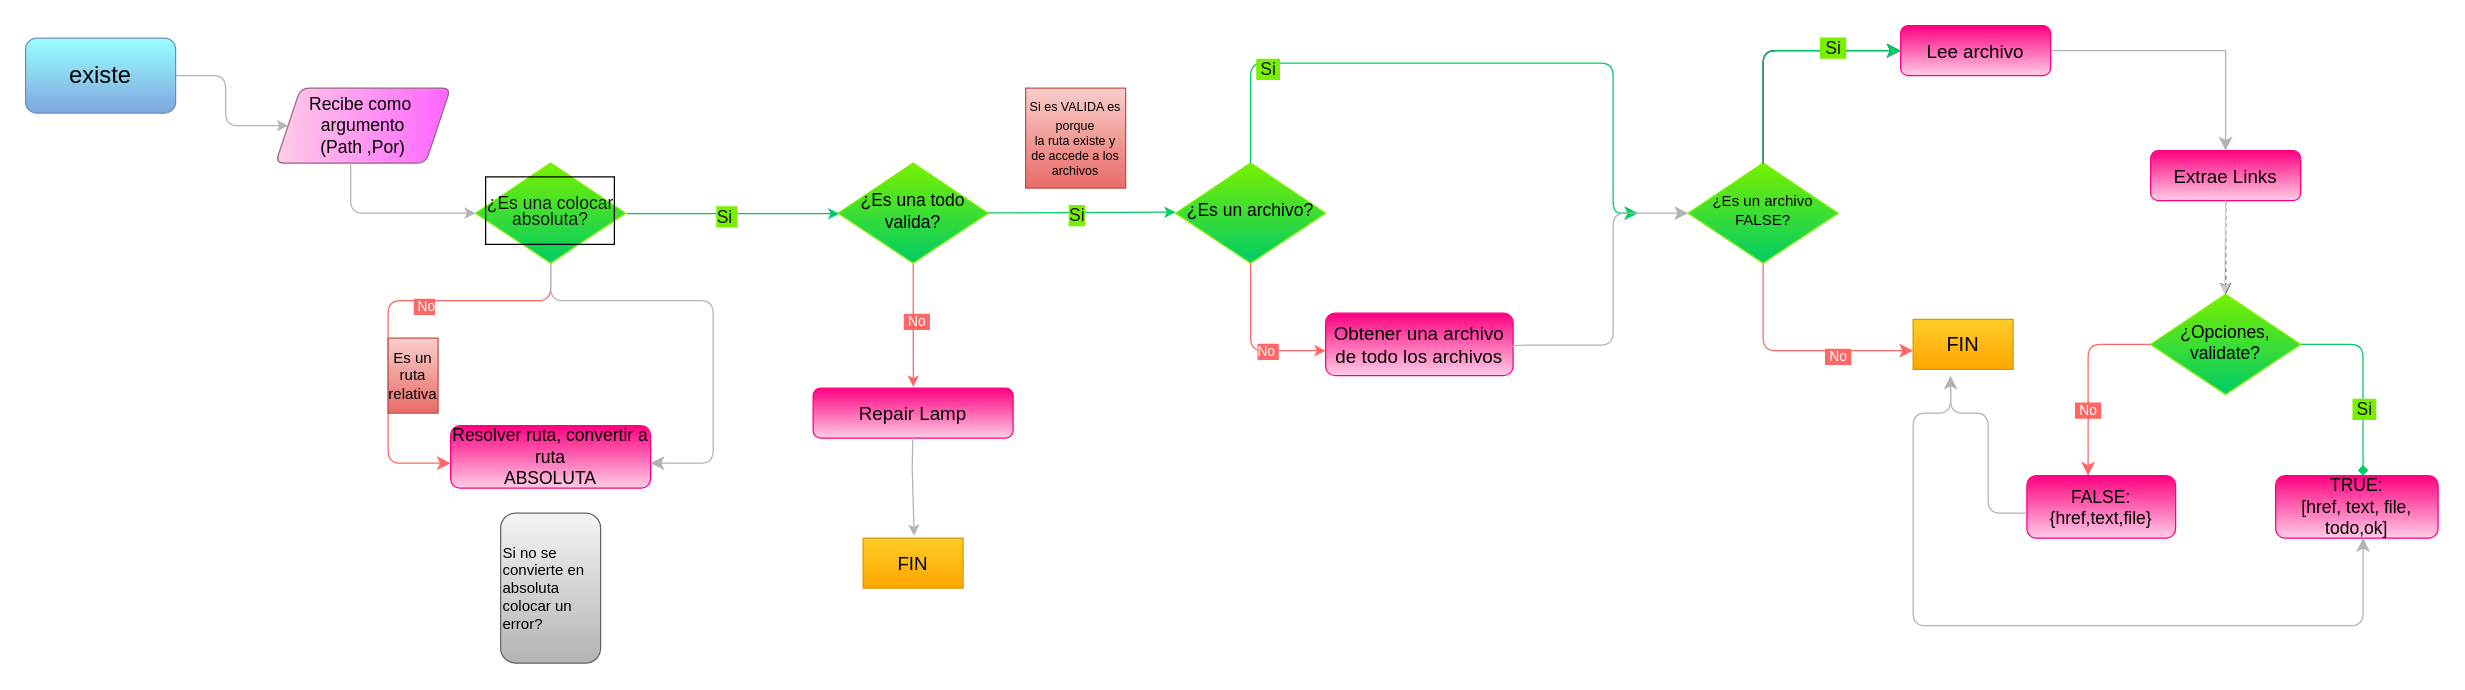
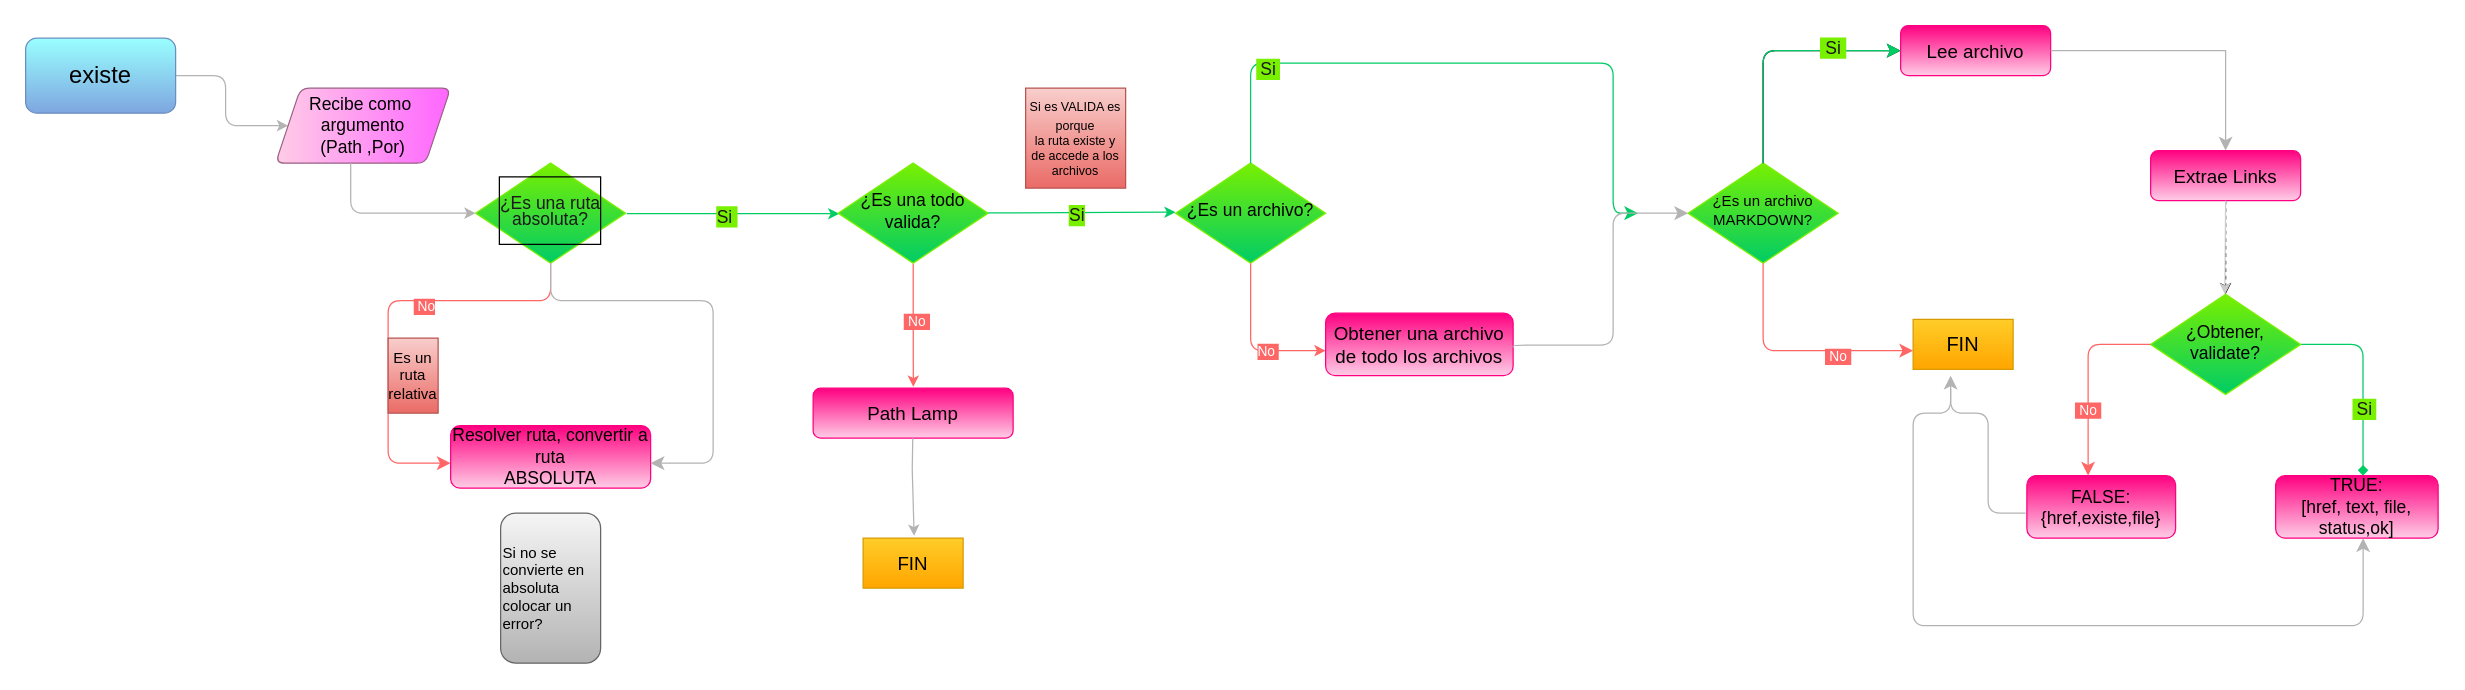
node "¿Es una colocar absoluta?": label "¿Es una colocar absoluta?" -> "¿Es una ruta absoluta?"
node "¿Es un archivo FALSE?": label "¿Es un archivo FALSE?" -> "¿Es un archivo MARKDOWN?"
node "¿Opciones, validate?": label "¿Opciones, validate?" -> "¿Obtener, validate?"
node "Repair Lamp": label "Repair Lamp" -> "Path Lamp"
node "FALSE: {href,text,file}": label "FALSE: {href,text,file}" -> "FALSE: {href,existe,file}"
node "TRUE: [href, text, file, todo,ok]": label "TRUE: [href, text, file, todo,ok]" -> "TRUE: [href, text, file, status,ok]"
